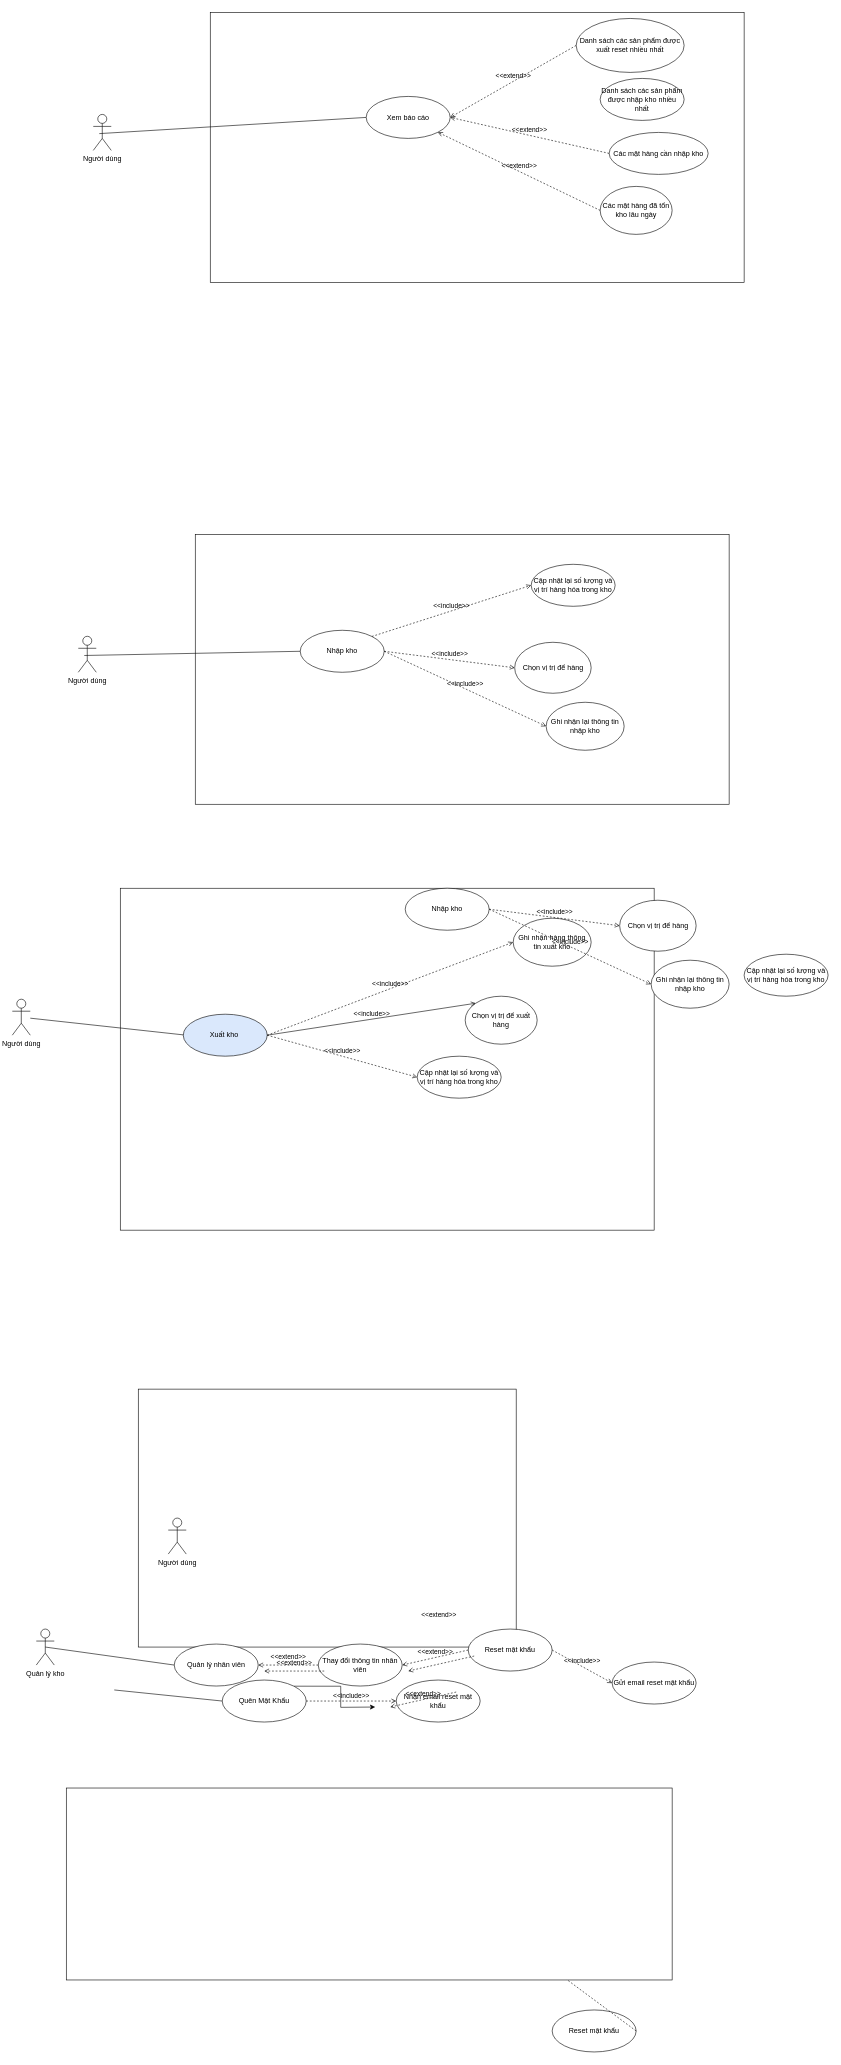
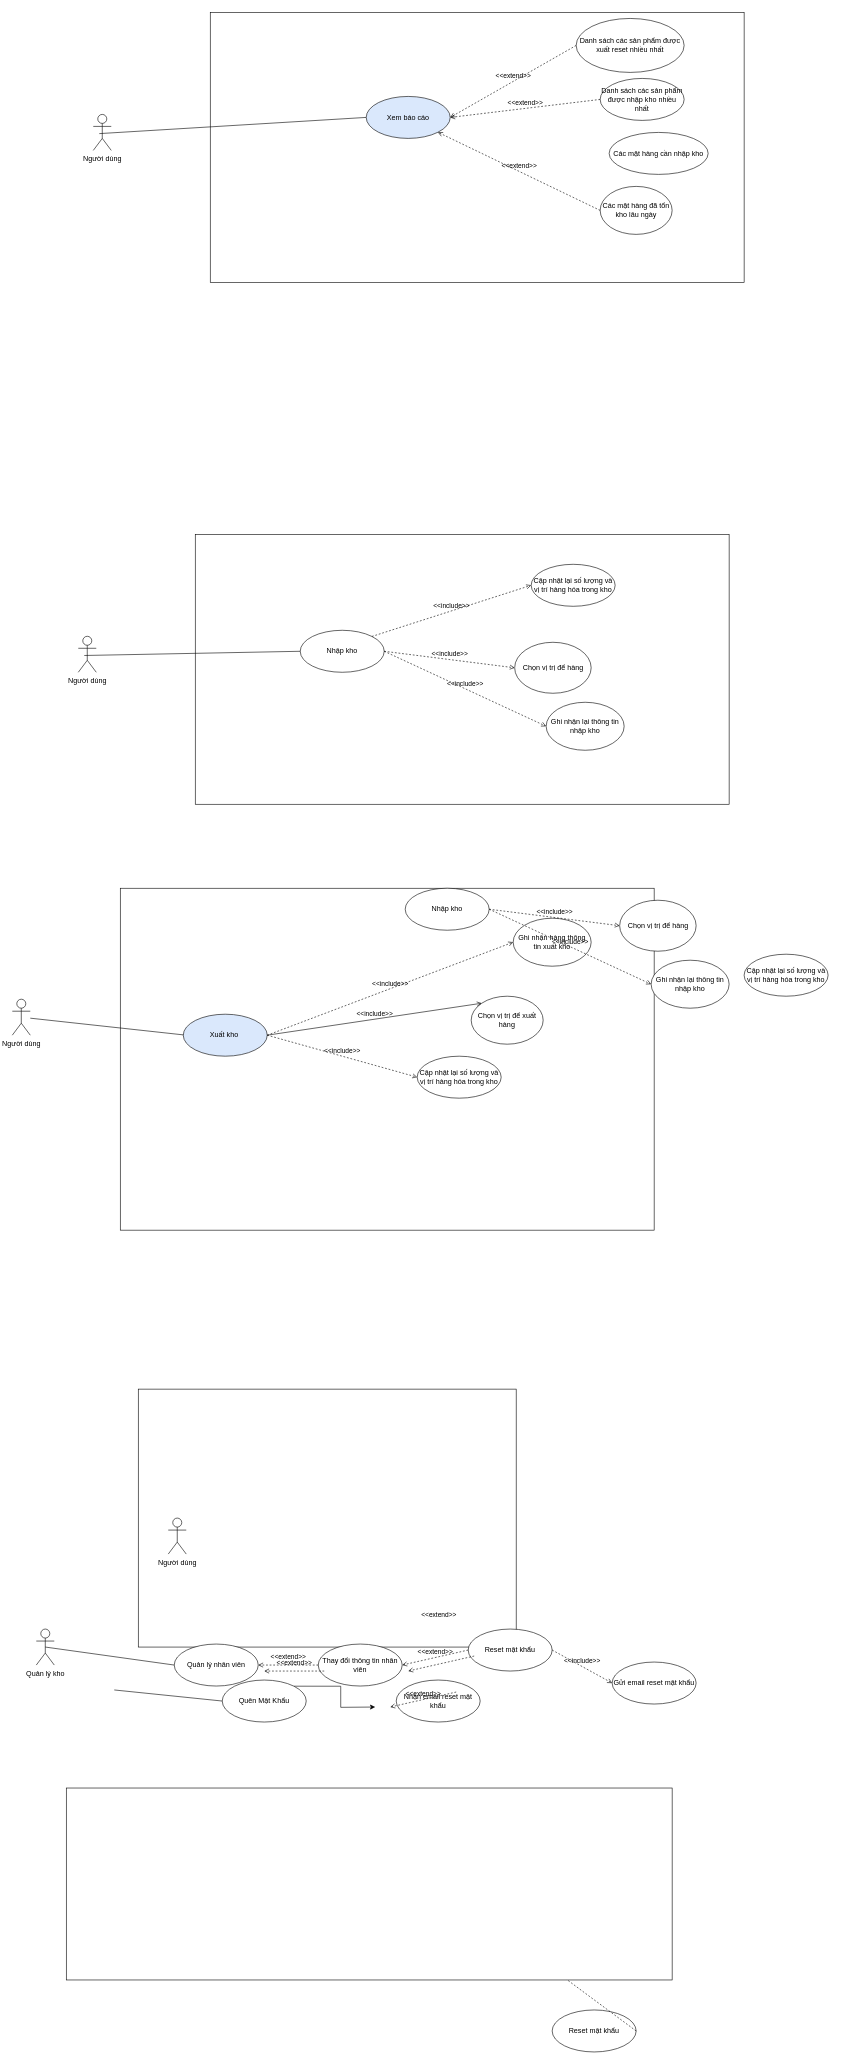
edge "Danh sách các sản phẩm được nhập kho nhiều nhất" -> "Xem báo cáo": added, label "<<extend>>"
node "Xem báo cáo": fillcolor #ffffff -> #dae8fc
edge "Các mặt hàng cần nhập kho" -> "Xem báo cáo": removed, label "<<extend>>"
node "Chọn vị trị để xuất hàng": moved (501, 1020) -> (507, 1020)
edge "Quên Mật Khẩu" -> "Nhận email reset mật khẩu": removed, label "<<include>>"
